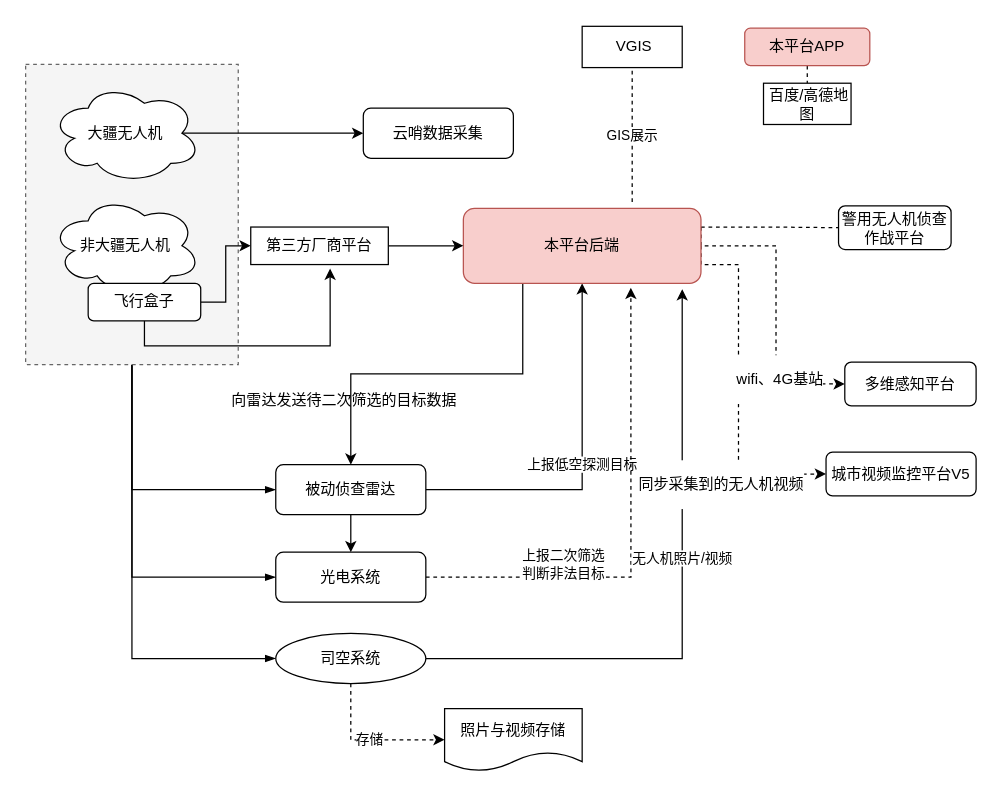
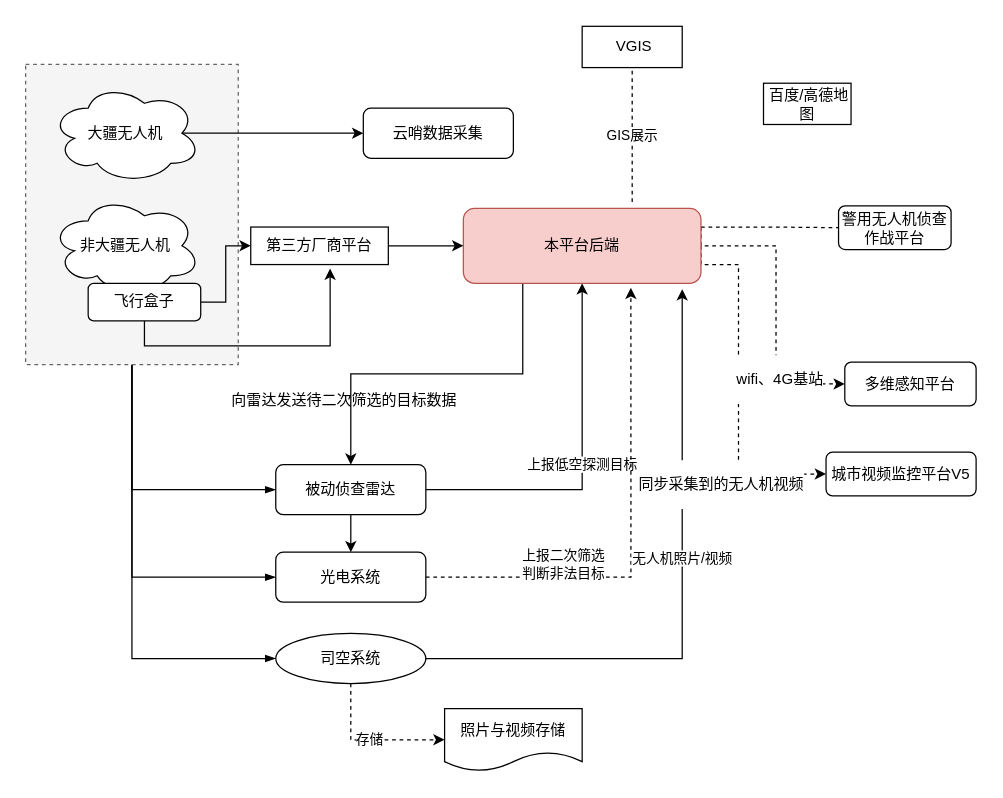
node "本平台APP": removed
edge "本平台APP" -- "百度/高德地图": removed
